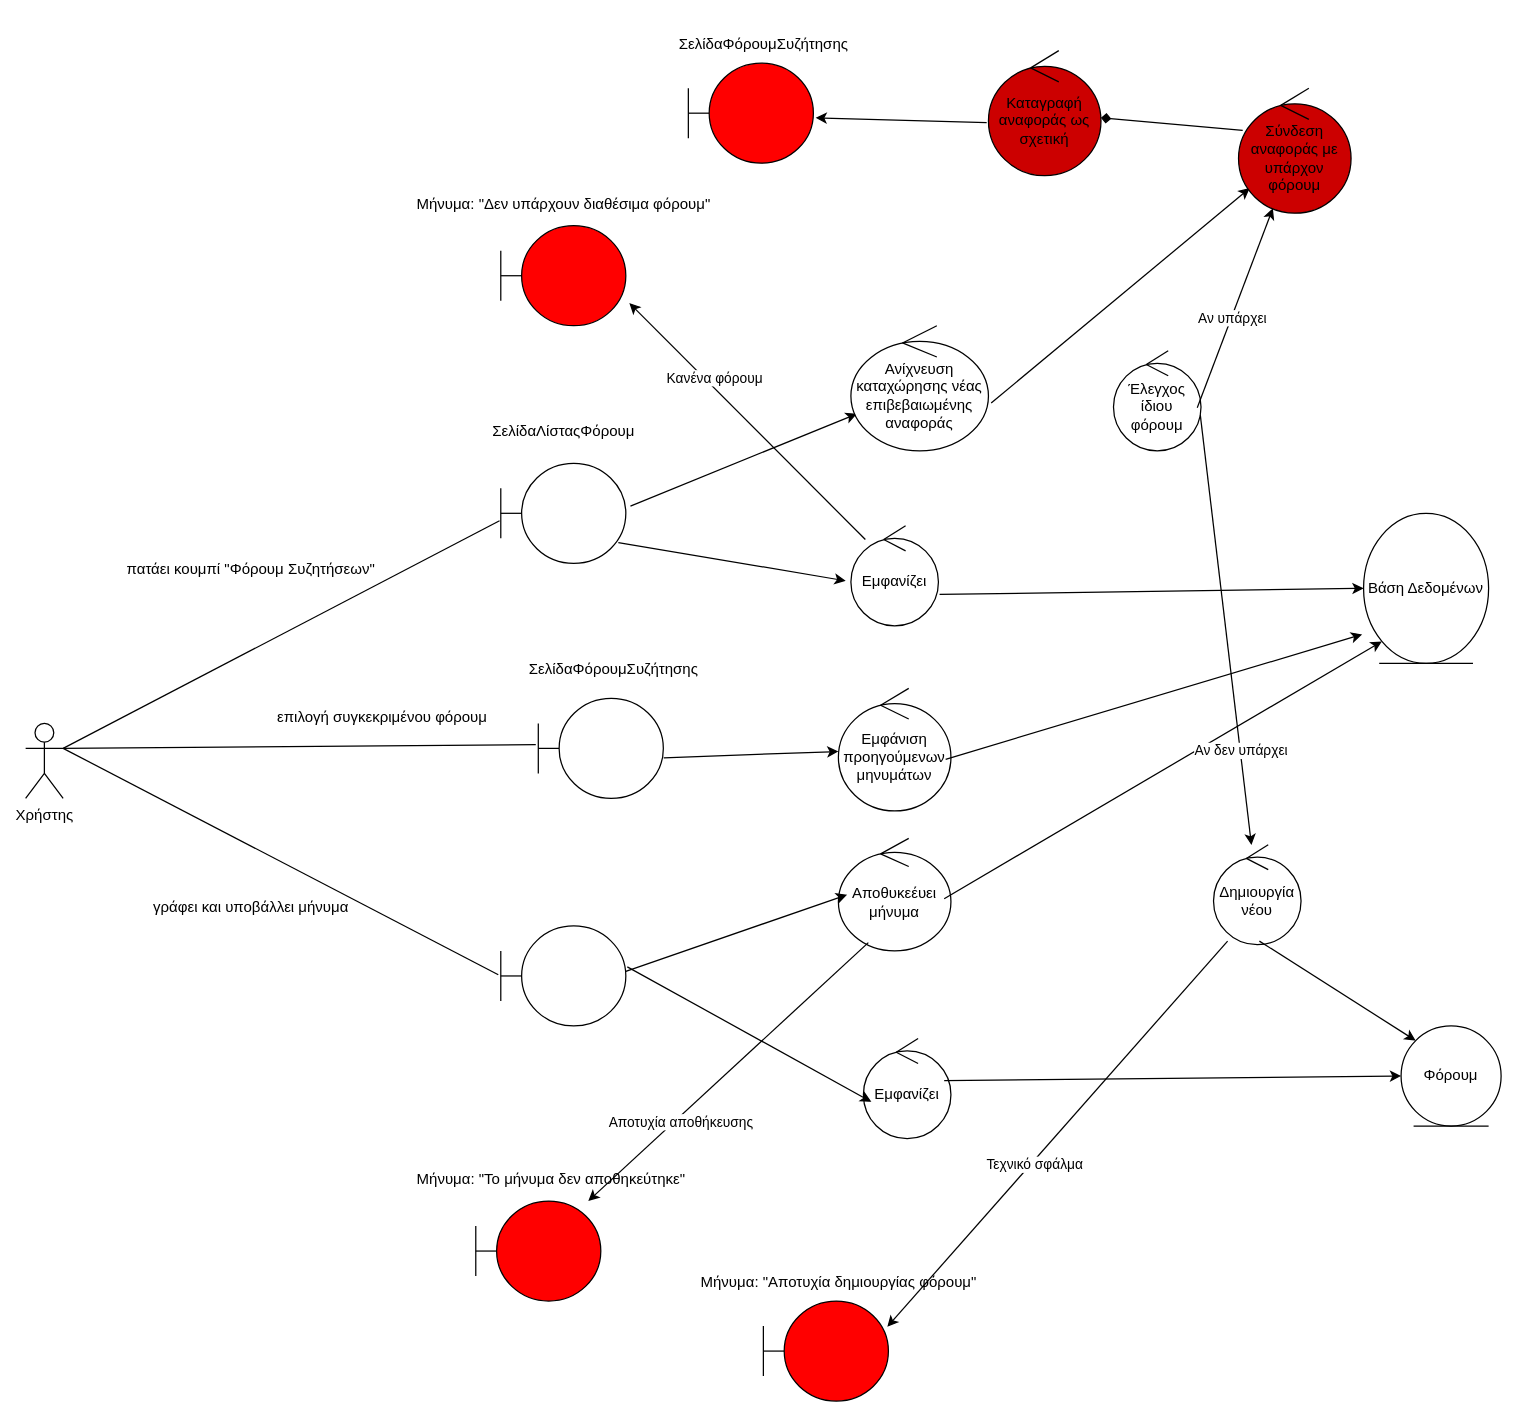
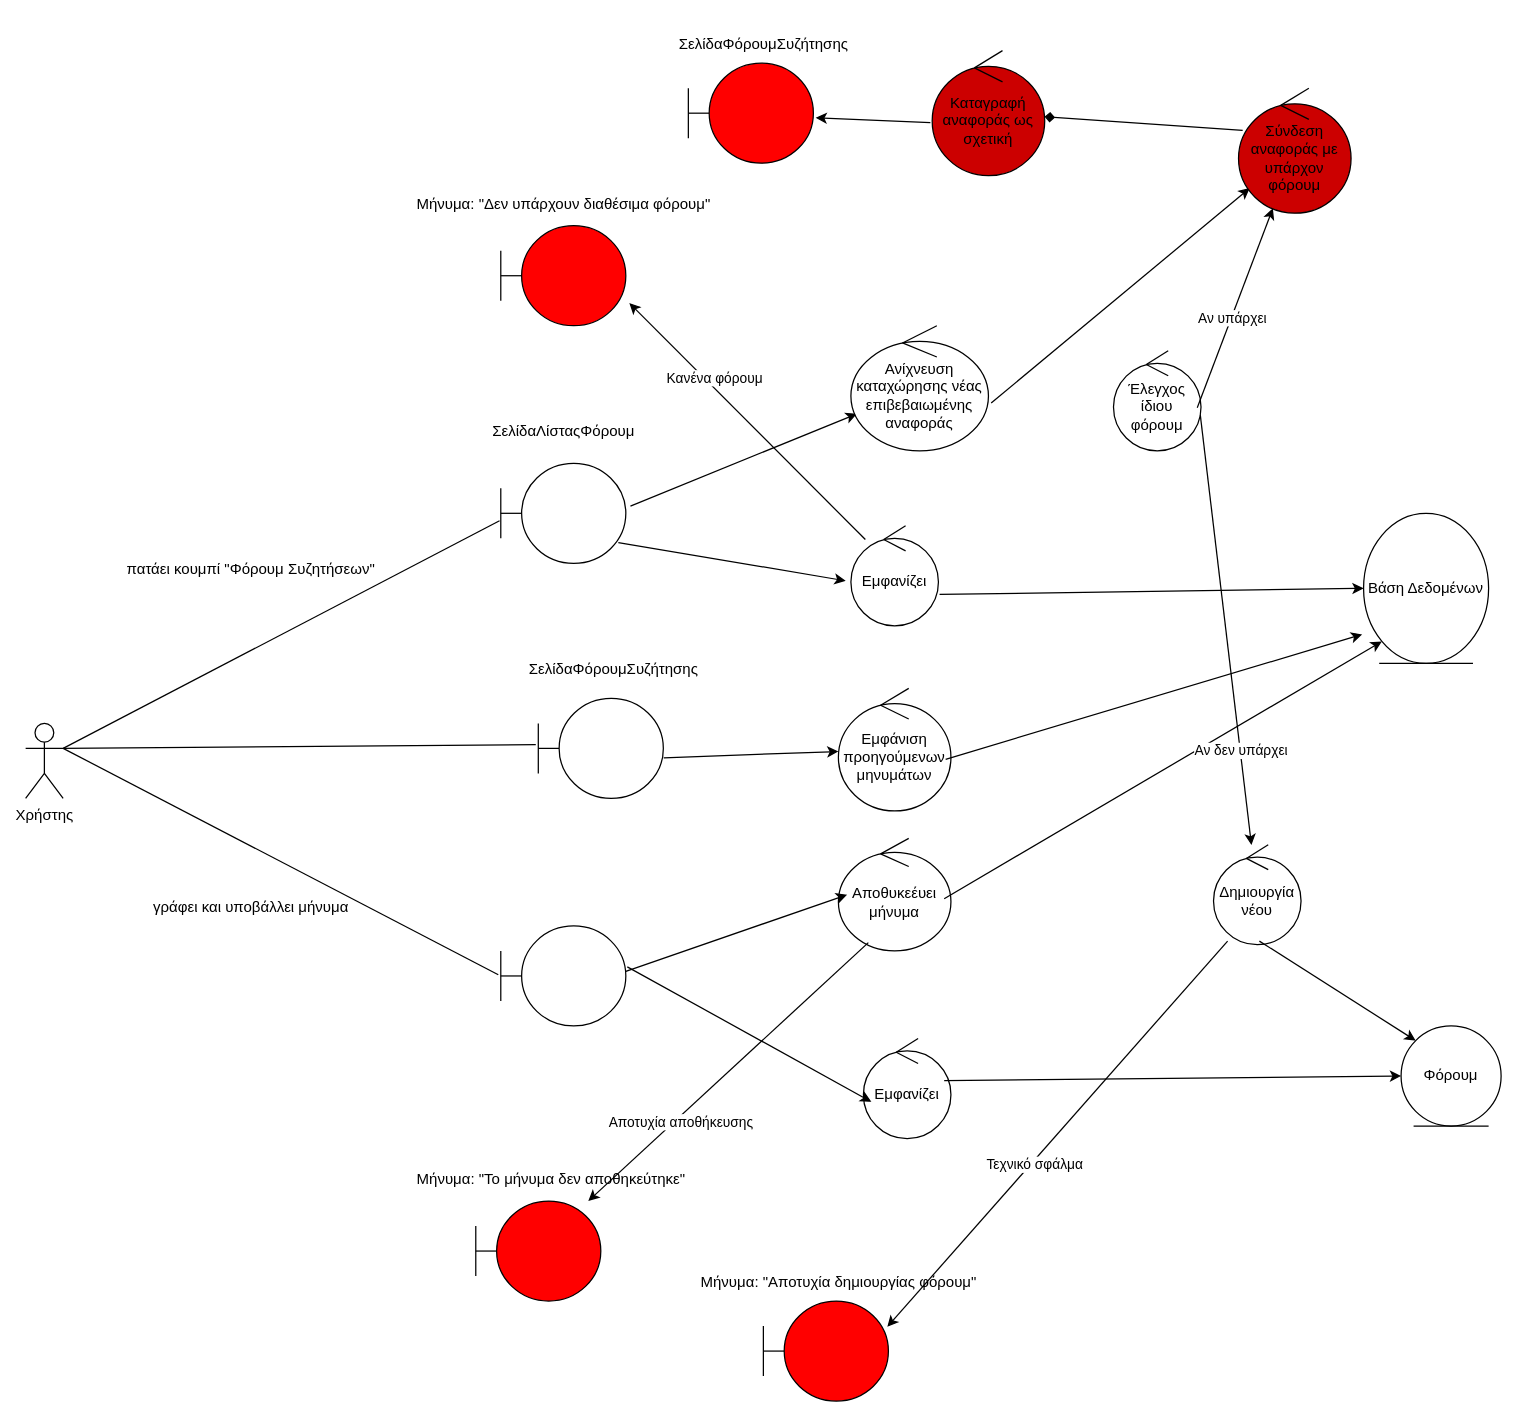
node "Καταγραφή αναφοράς ως σχετική": moved (1044, 113) -> (988, 113)
node "επιλογή συγκεκριμένου φόρουμ": removed
